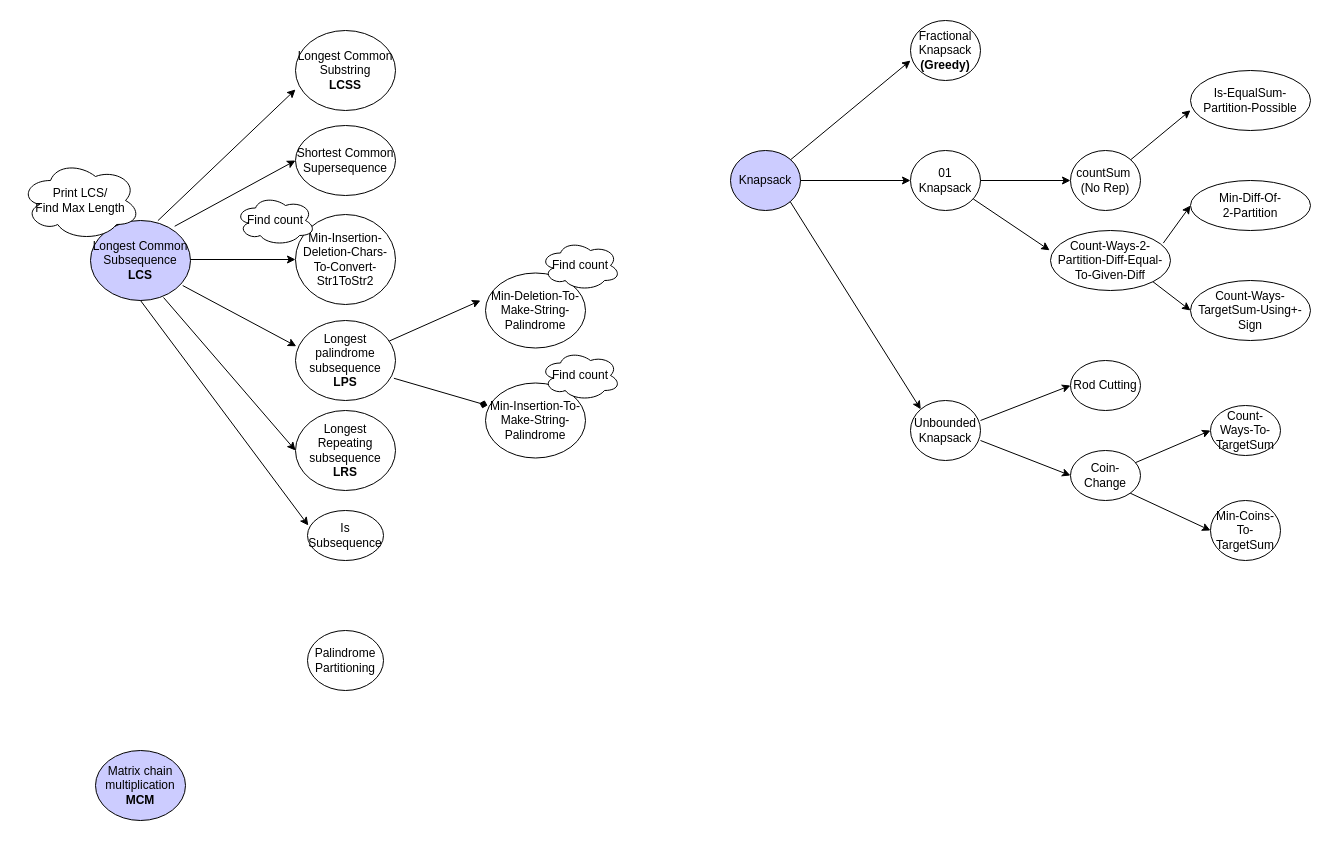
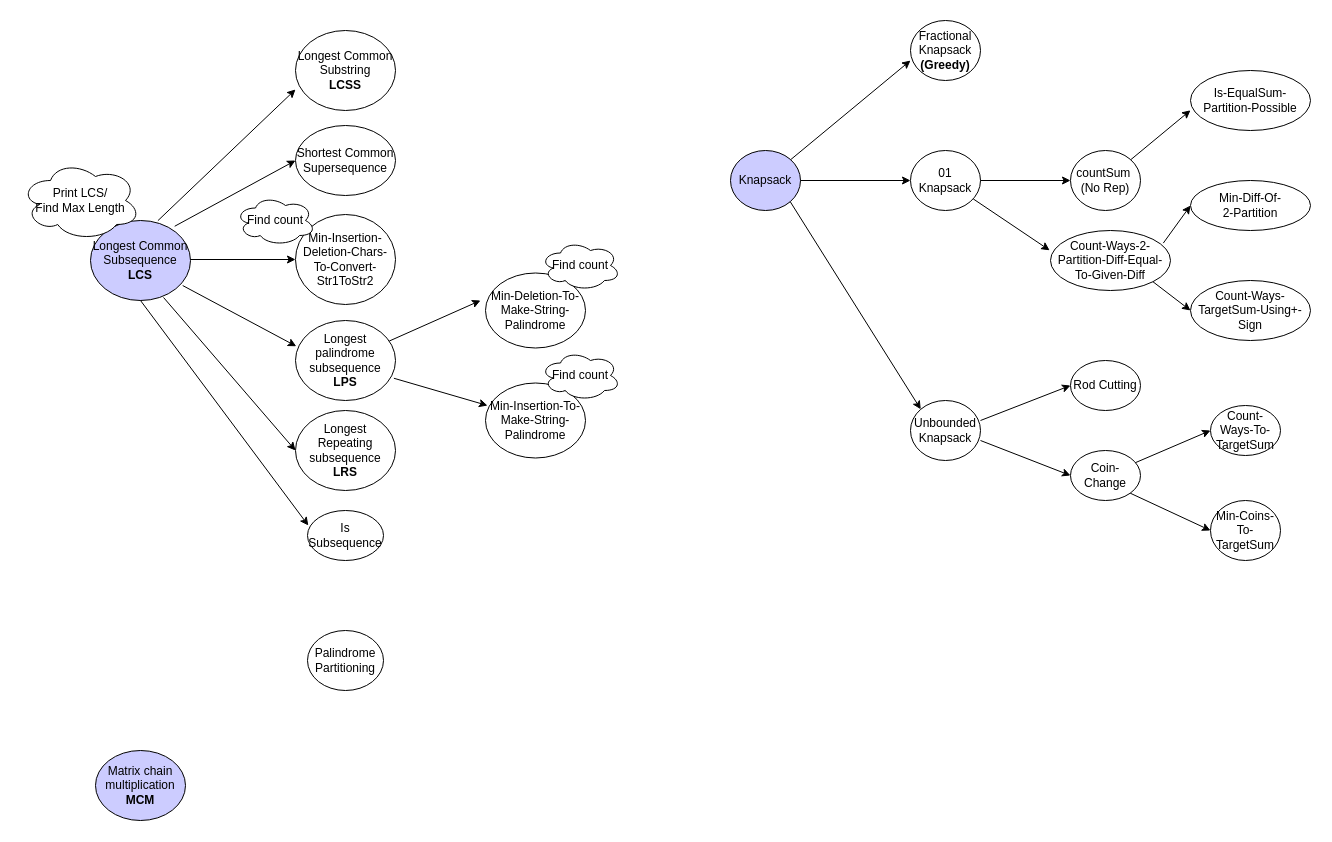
edge "Longest palindrome subsequence LPS" -> "Min-Insertion-To-Make-String-Palindrome": arrowhead diamond -> classic
